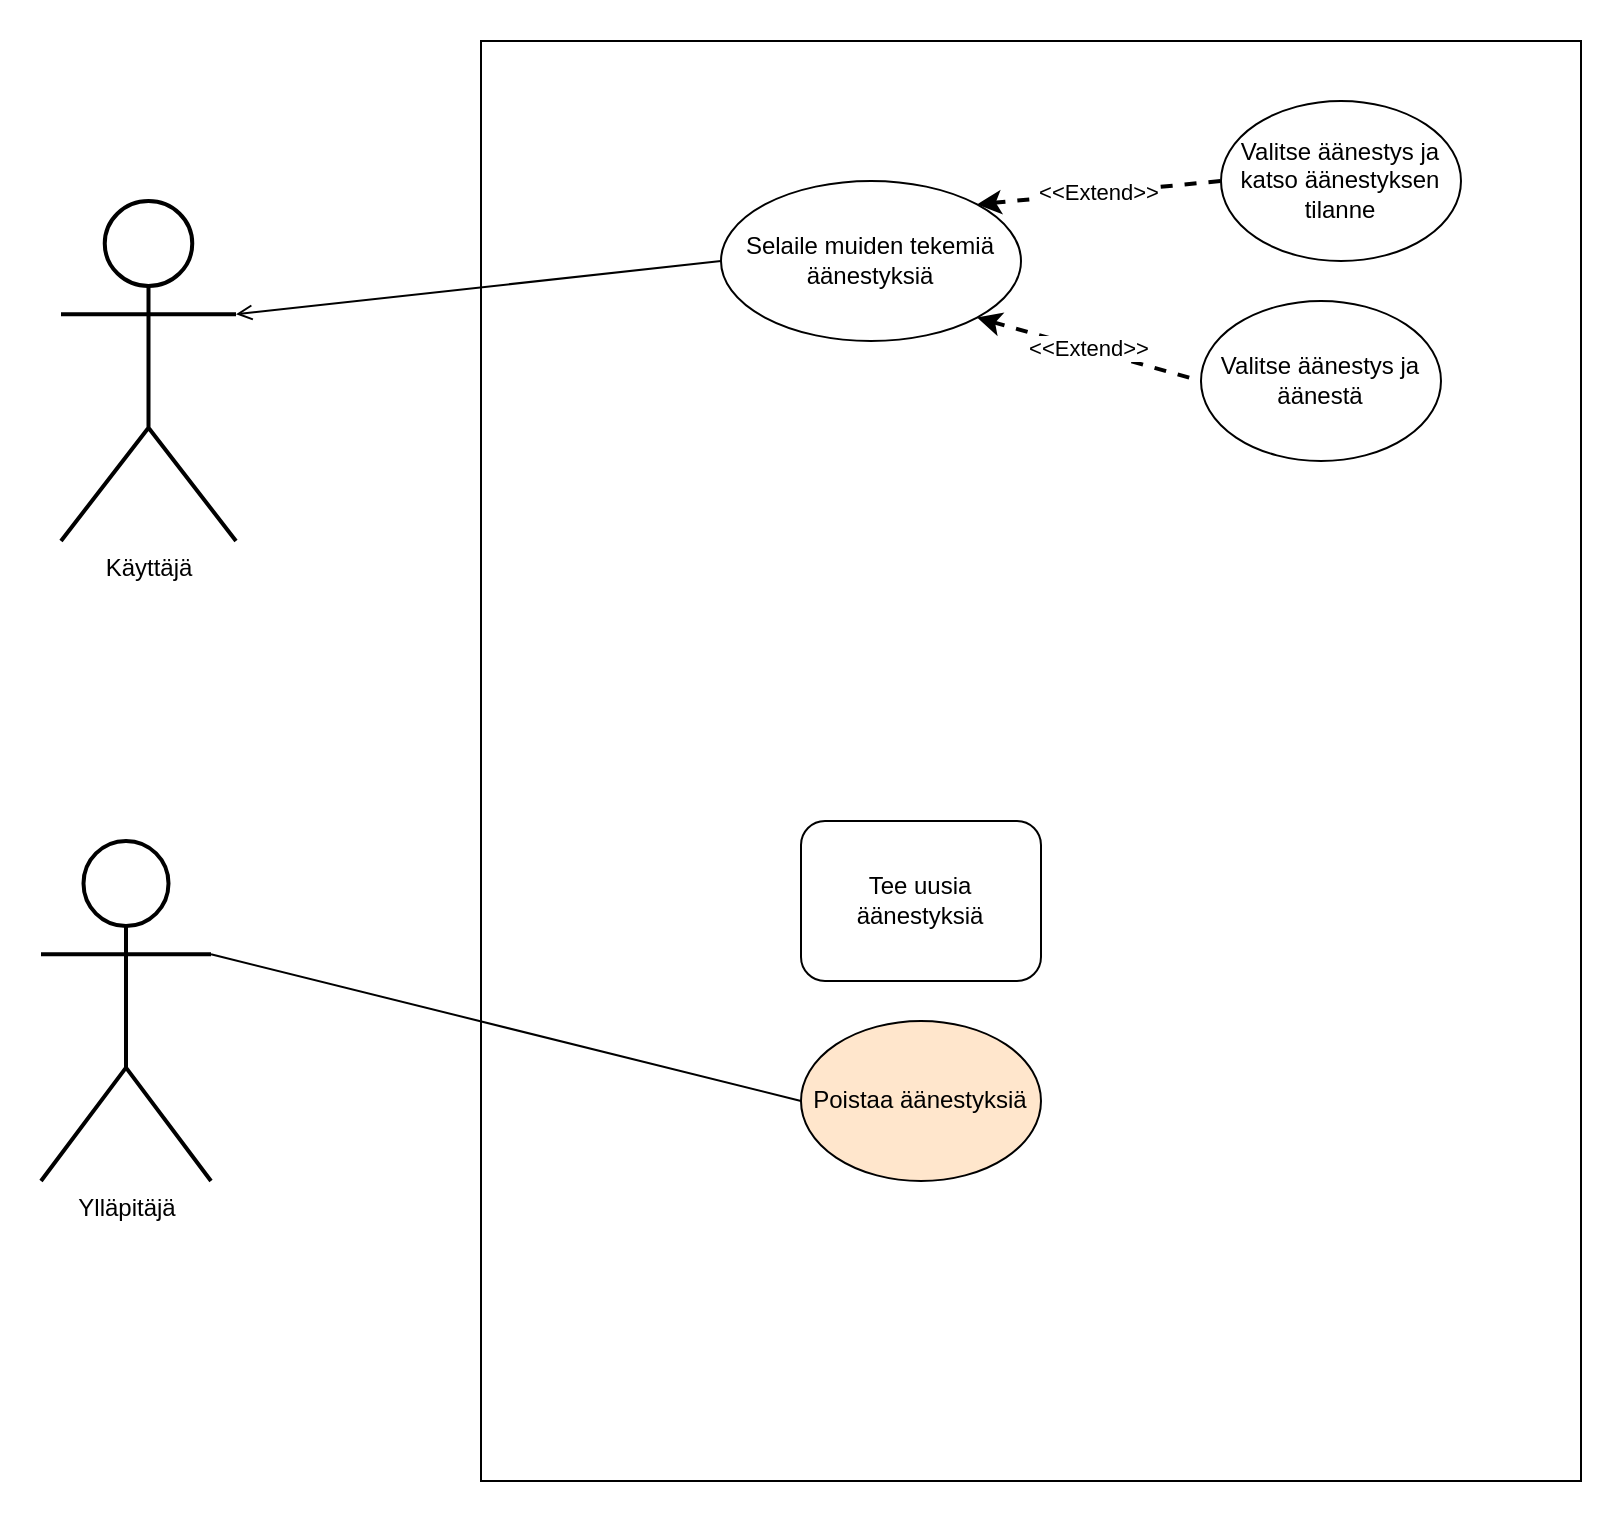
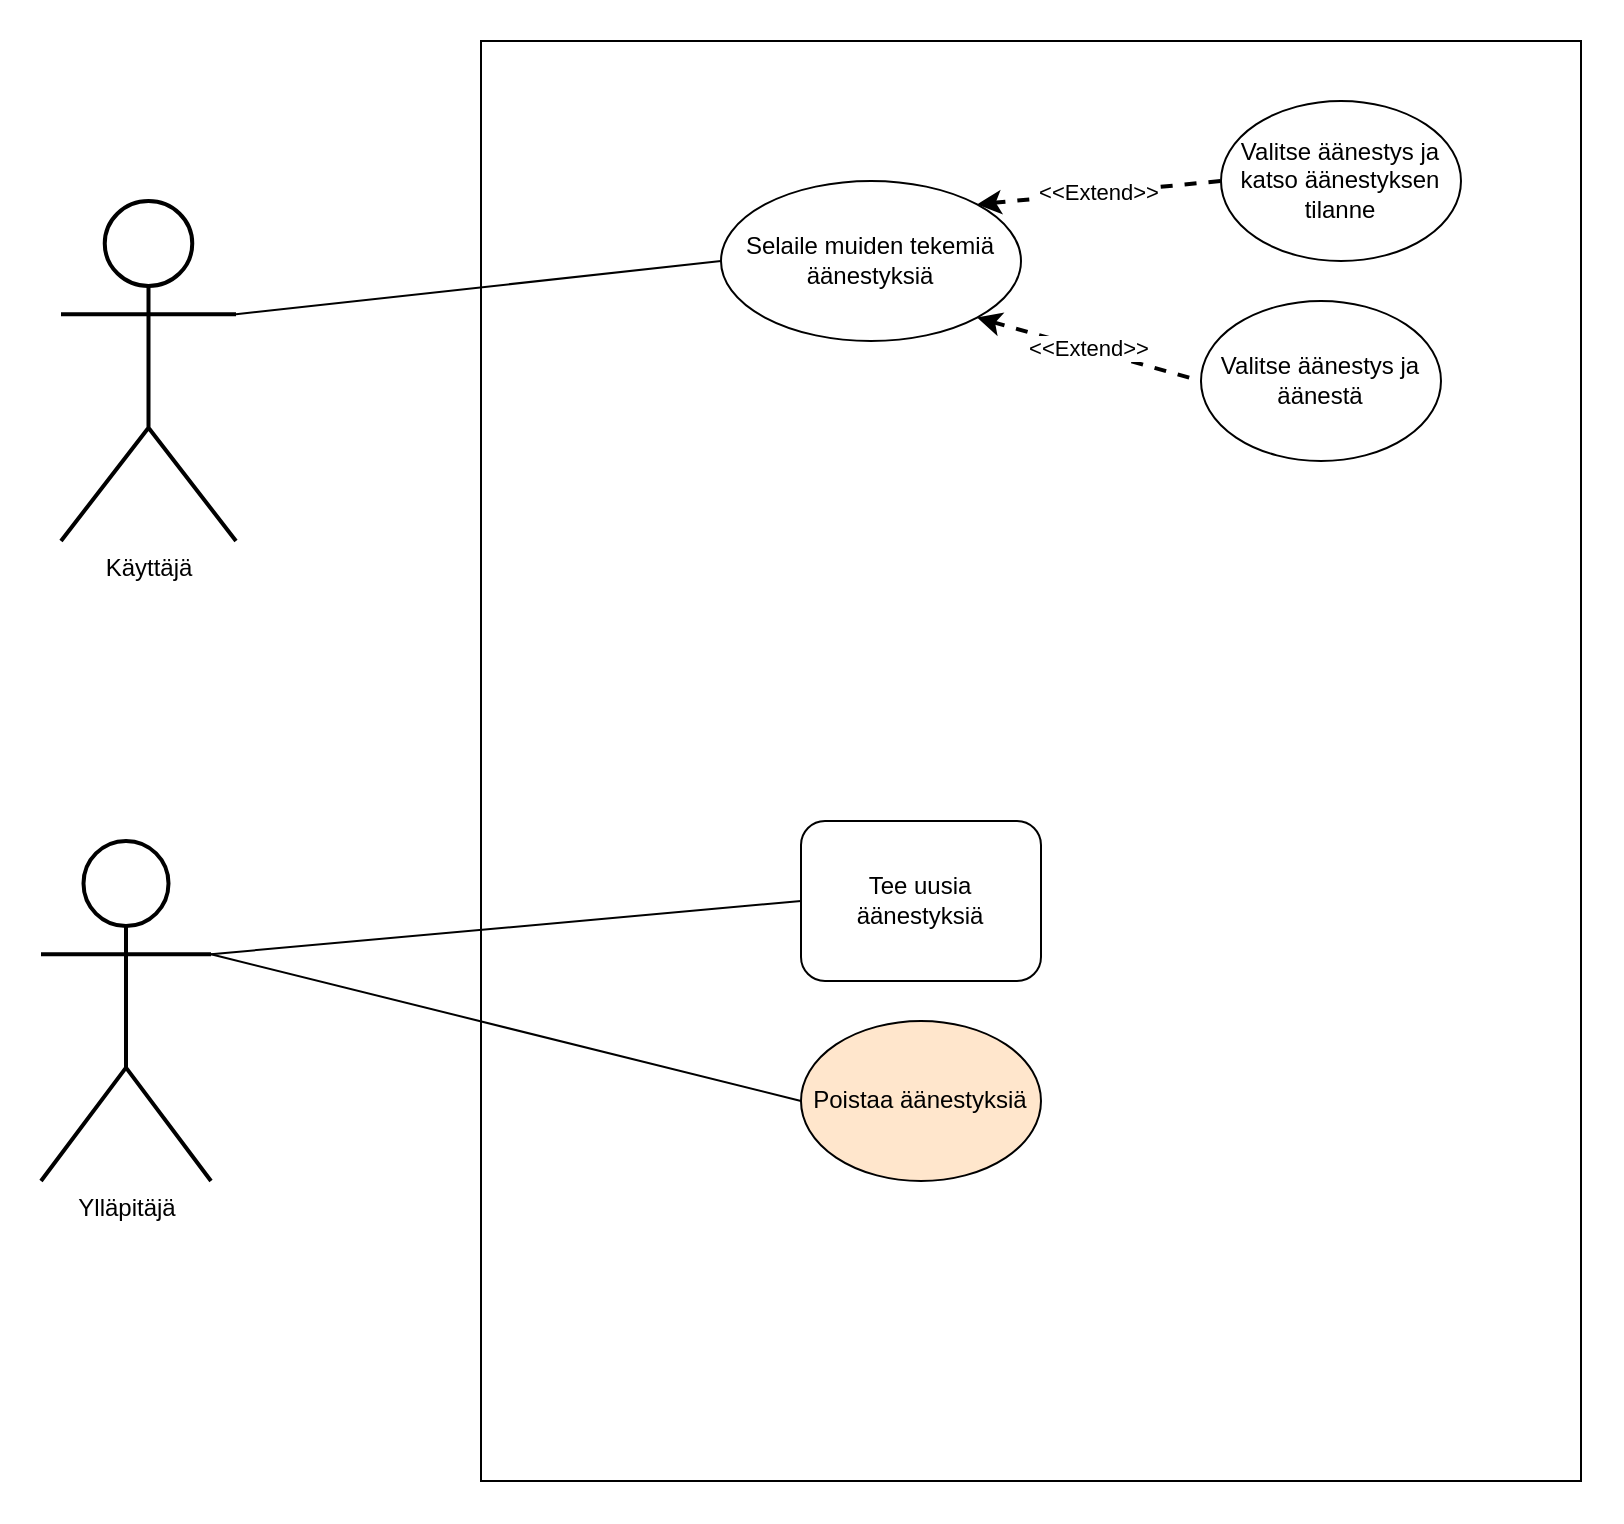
edge "Selaile muiden tekemiä äänestyksiä" -> "Käyttäjä": arrowhead open -> none
edge "Tee uusia äänestyksiä" -- "Ylläpitäjä": added
